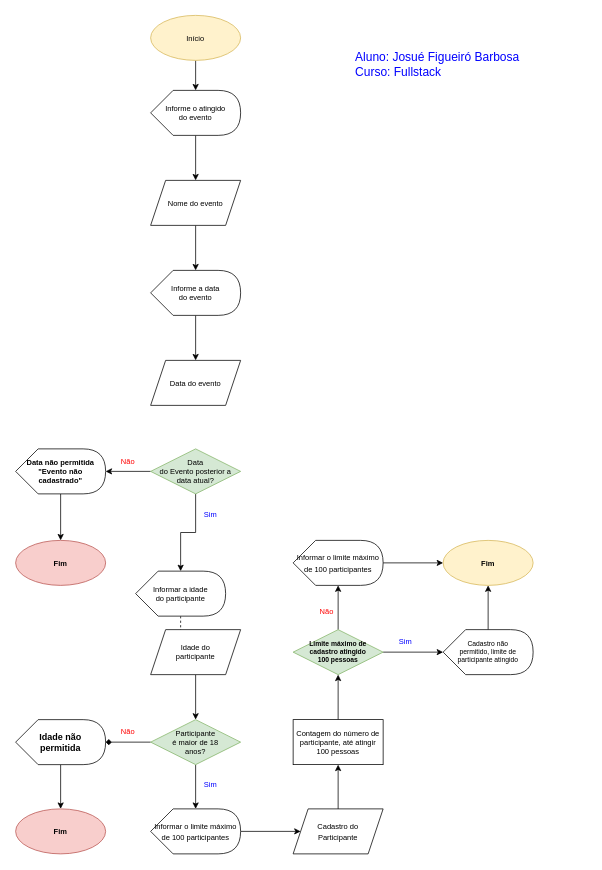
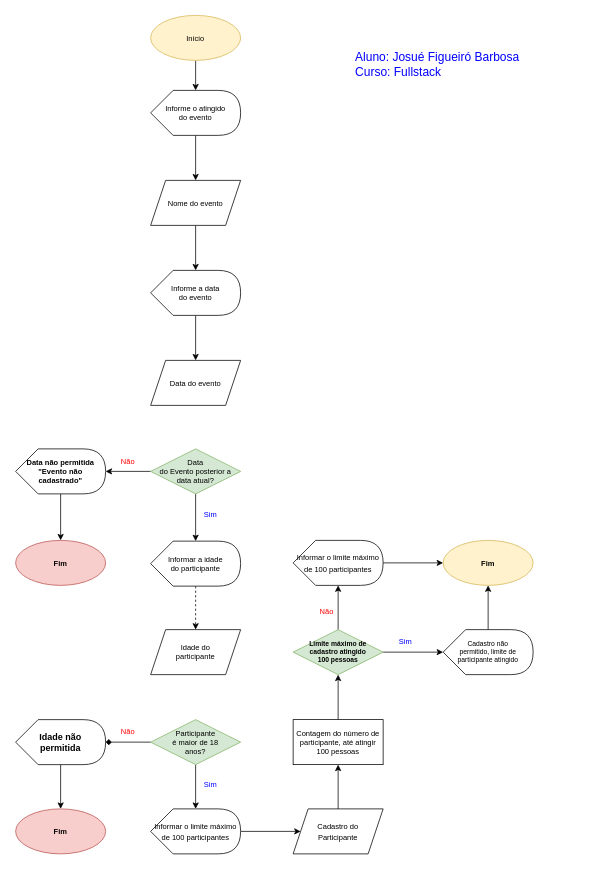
node "Informar a idade do participante": moved (180, 594) -> (195, 564)
edge "Idade do participante" -> "Participante é maior de 18 anos?": removed
